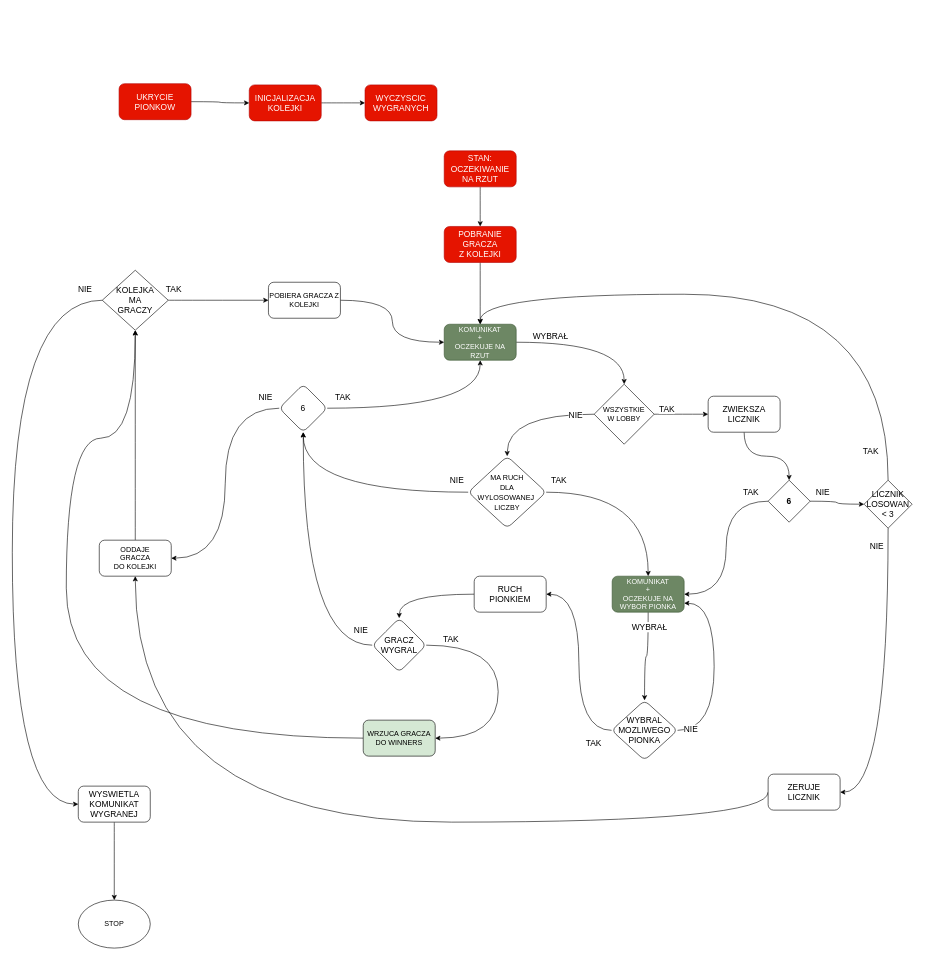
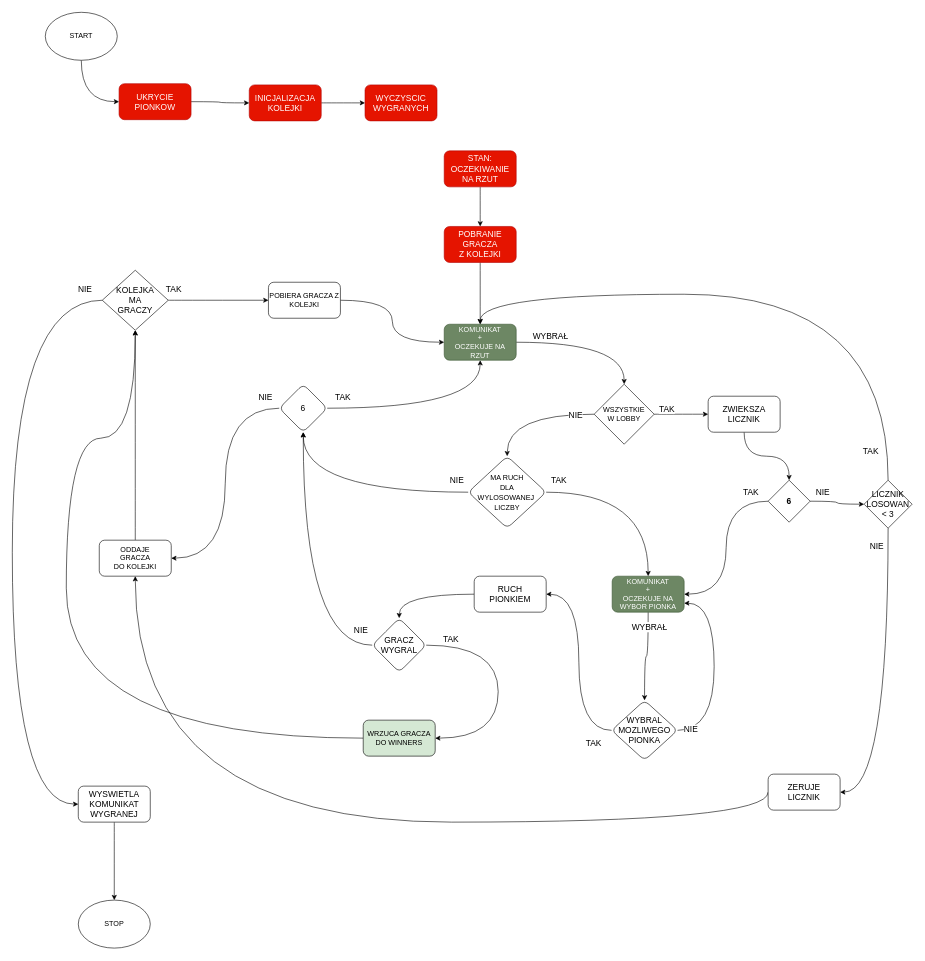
node "START": added
edge "START" -> "UKRYCIE PIONKOW": added
